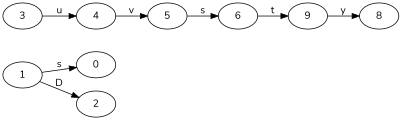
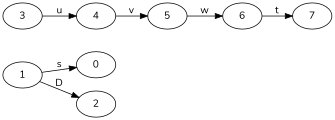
edge "5" -> "6": label "s" -> "w"
node "9": label "9" -> "7"
node "8": removed
